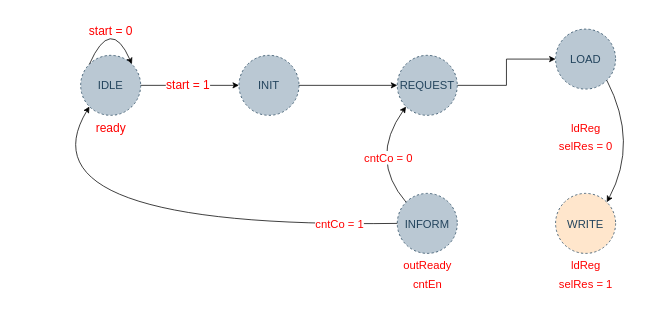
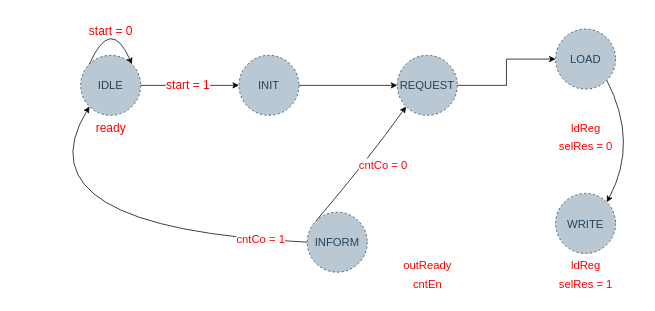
node "INFORM": moved (427, 223) -> (337, 242)
node "WRITE": fillcolor #ffe6cc -> #bac8d3
